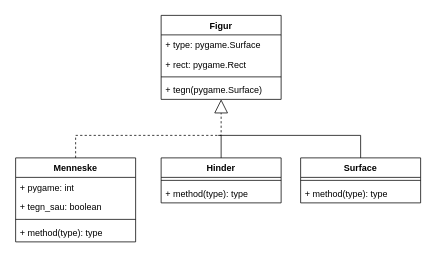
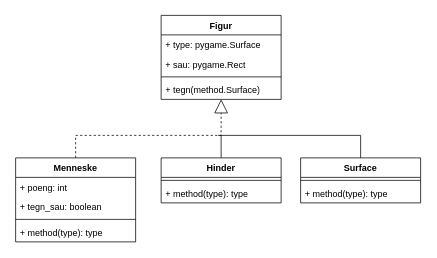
node "+ rect: pygame.Rect": label "+ rect: pygame.Rect" -> "+ sau: pygame.Rect"
node "+ tegn(pygame.Surface)": label "+ tegn(pygame.Surface)" -> "+ tegn(method.Surface)"
node "+ pygame: int": label "+ pygame: int" -> "+ poeng: int"
